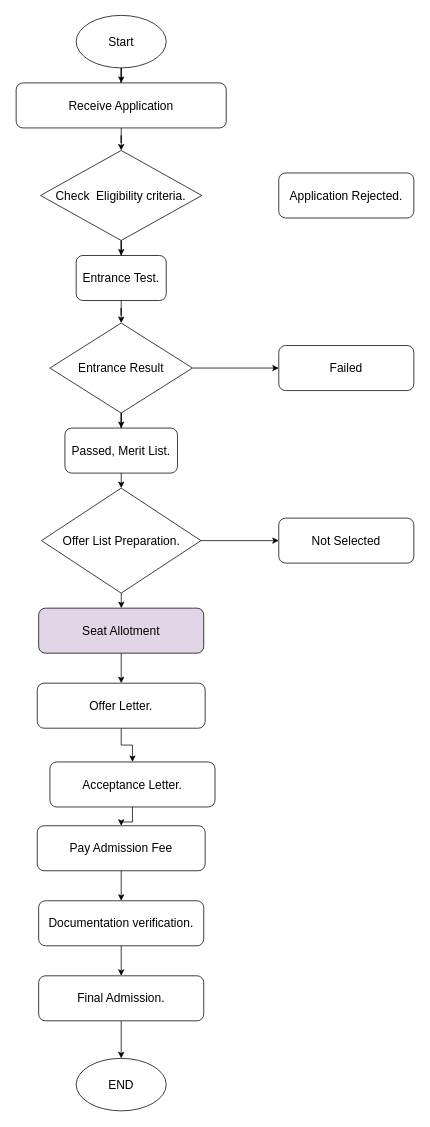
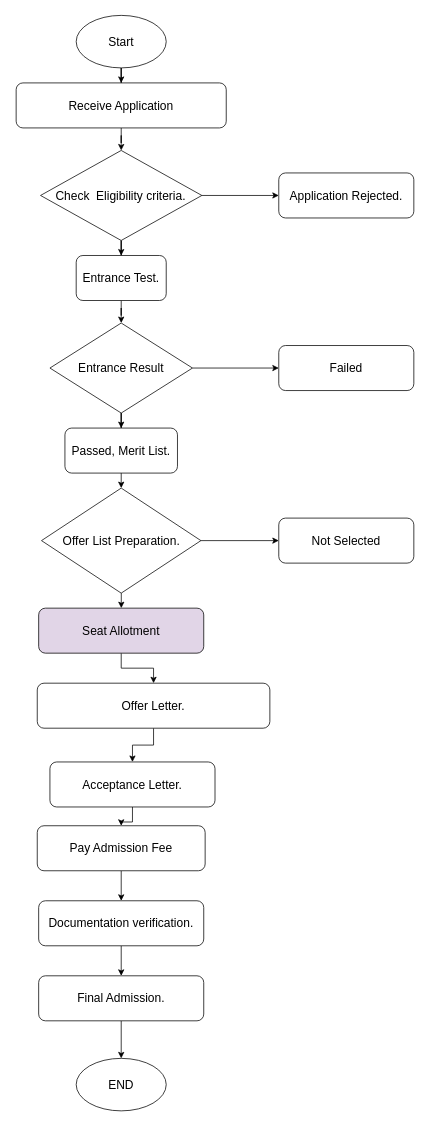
edge "Check Eligibility criteria." -> "Application Rejected.": added
node "Offer Letter.": size 168x45 -> 233x45
